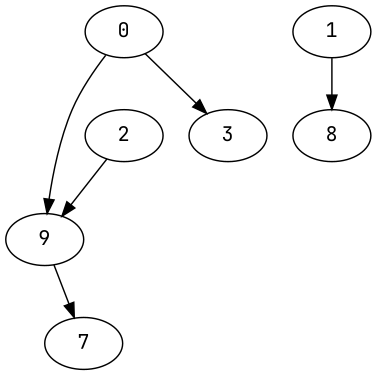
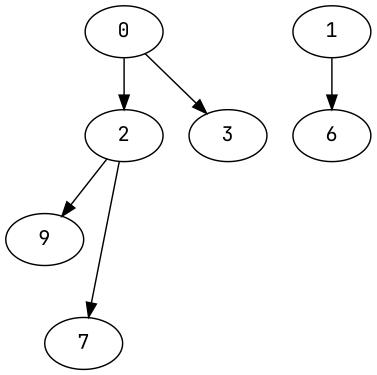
edge "0" -> "9": now "0" -> "2"
node "8": label "8" -> "6"
edge "9" -> "7": now "2" -> "7"
